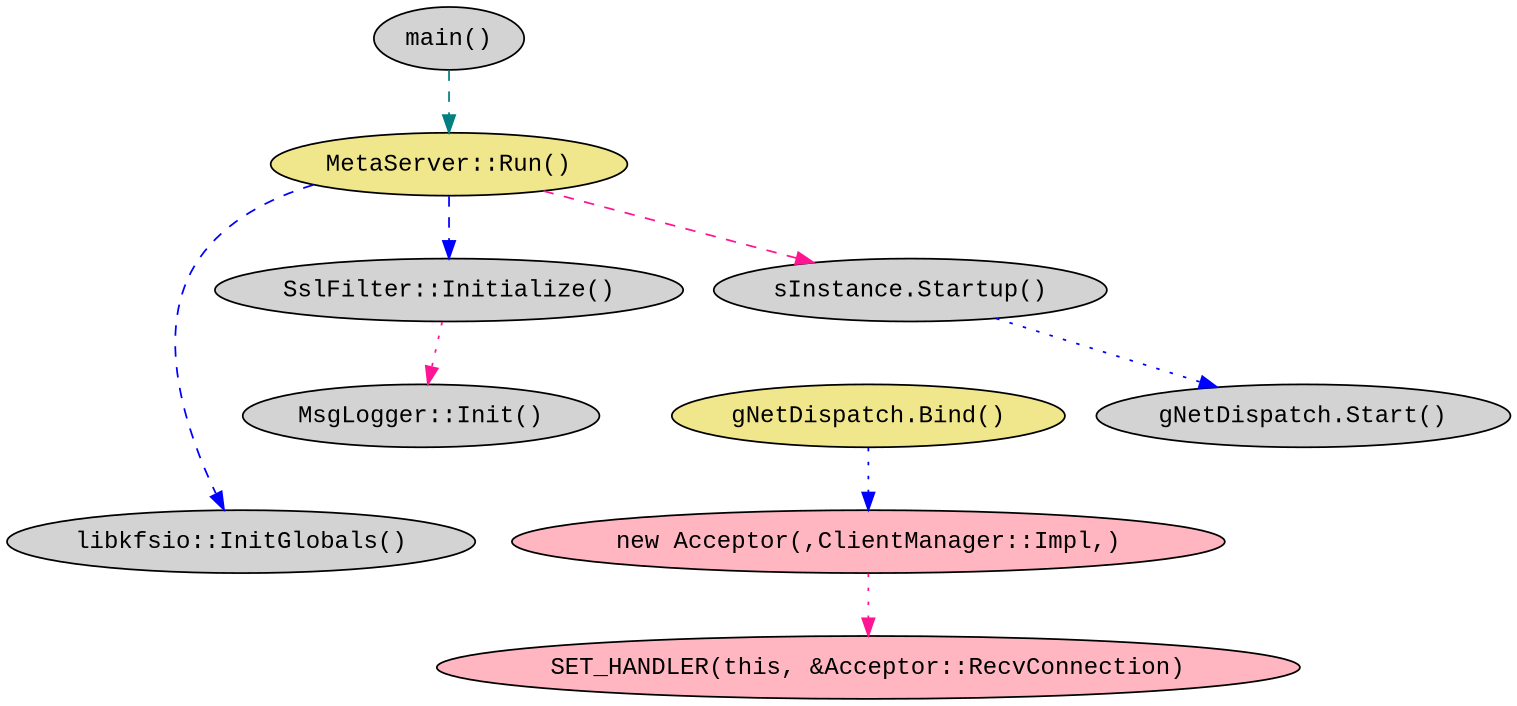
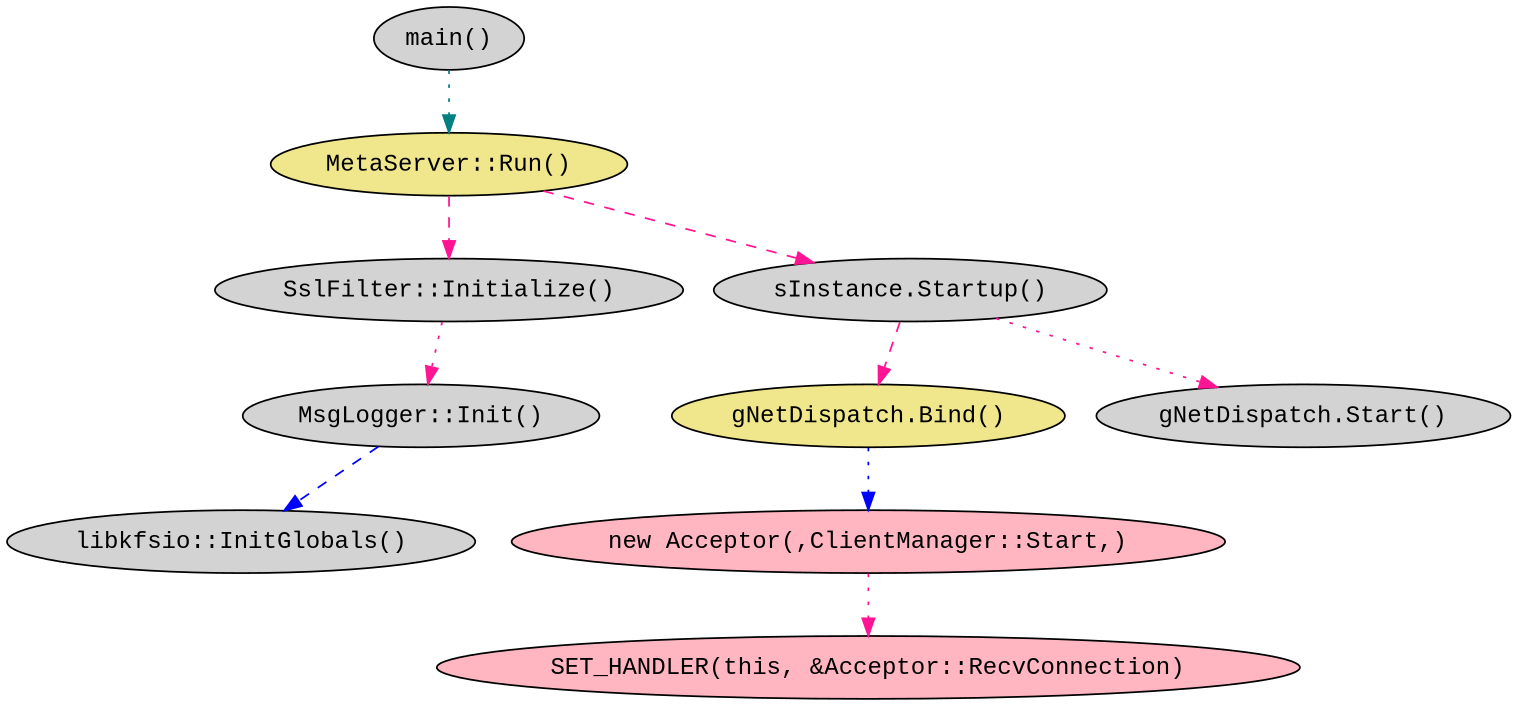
edge "main()" -> "MetaServer::Run()": style dashed -> dotted
edge "MetaServer::Run()" -> "SslFilter::Initialize()": color blue -> deeppink
edge "MetaServer::Run()" -> "libkfsio::InitGlobals()": now "MsgLogger::Init()" -> "libkfsio::InitGlobals()"
edge "sInstance.Startup()" -> "gNetDispatch.Bind()": added
edge "sInstance.Startup()" -> "gNetDispatch.Start()": color blue -> deeppink
node "new Acceptor(,ClientManager::Impl,)": label "new Acceptor(,ClientManager::Impl,)" -> "new Acceptor(,ClientManager::Start,)"
